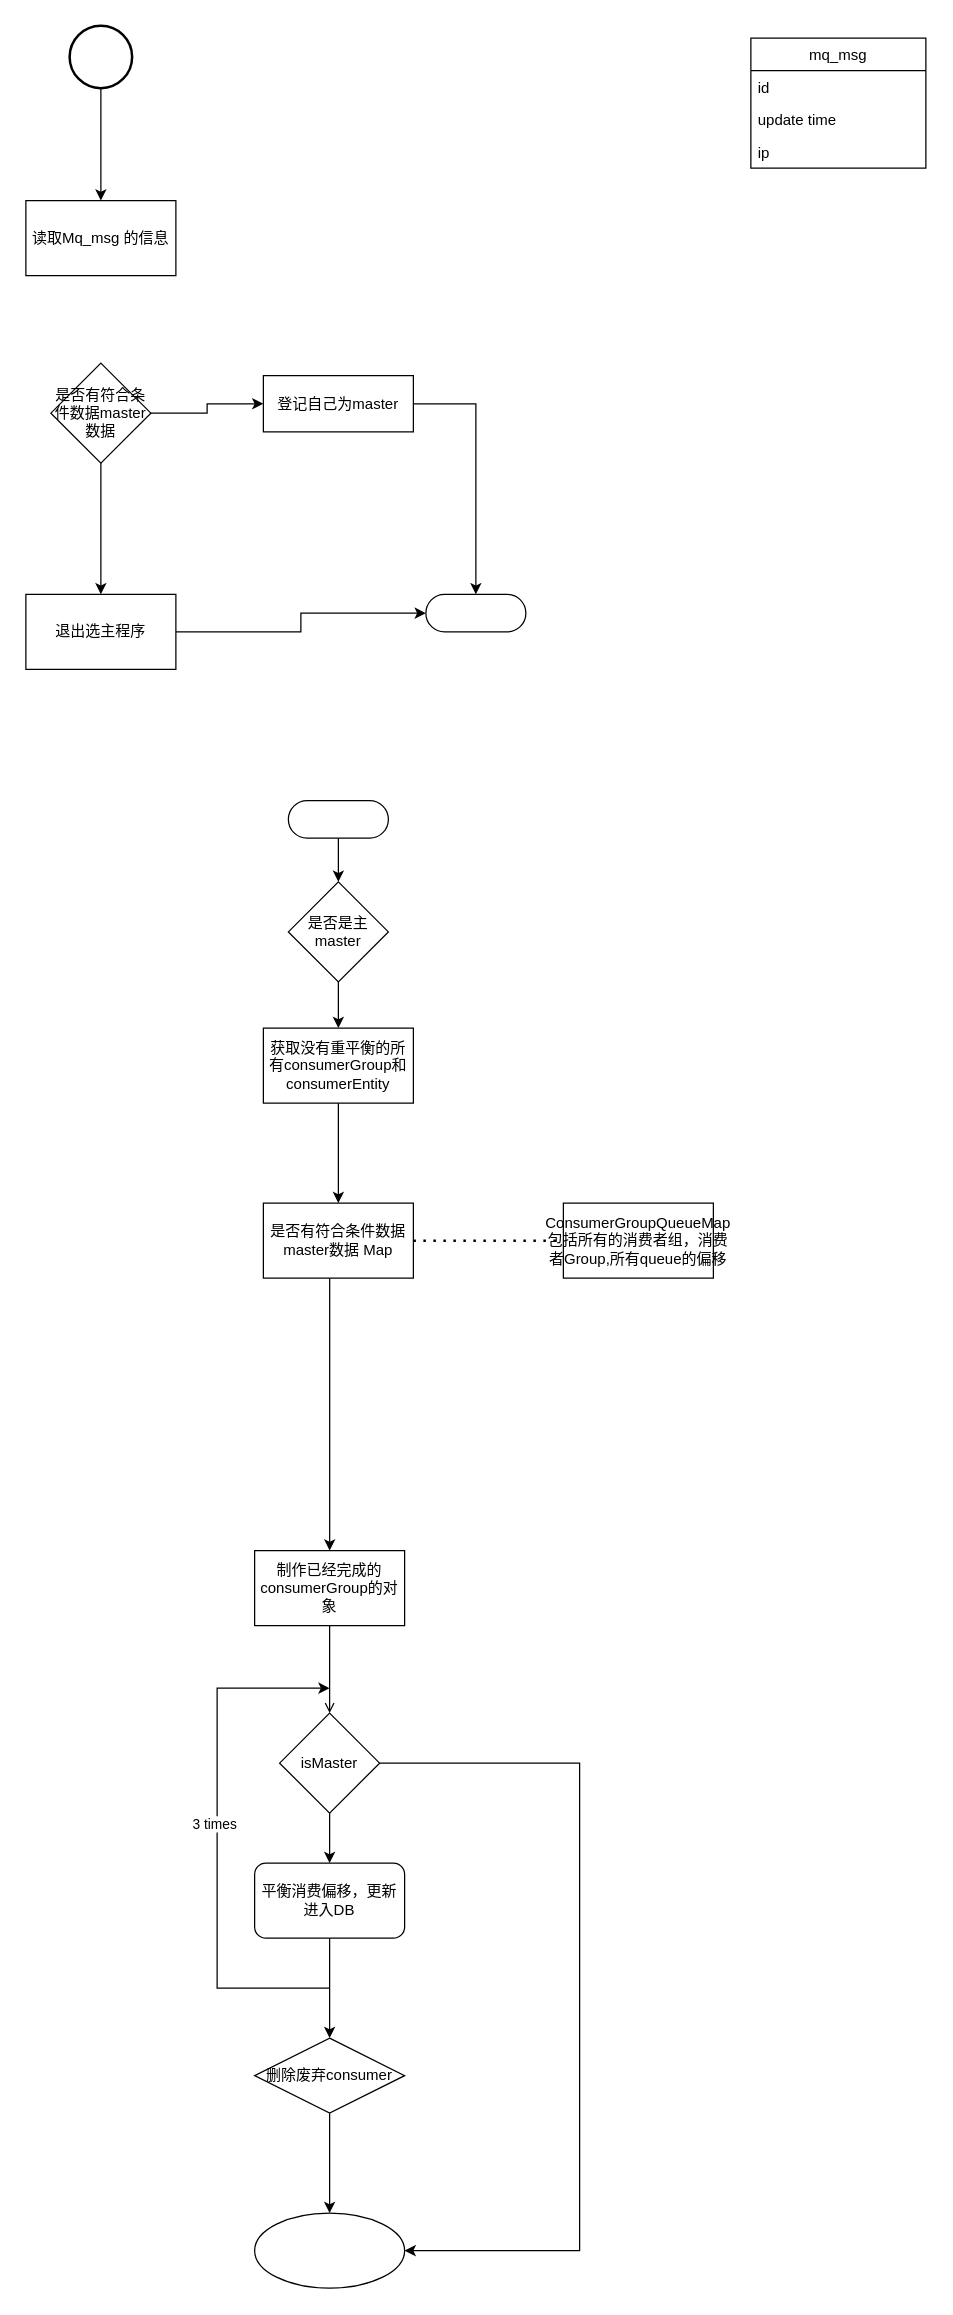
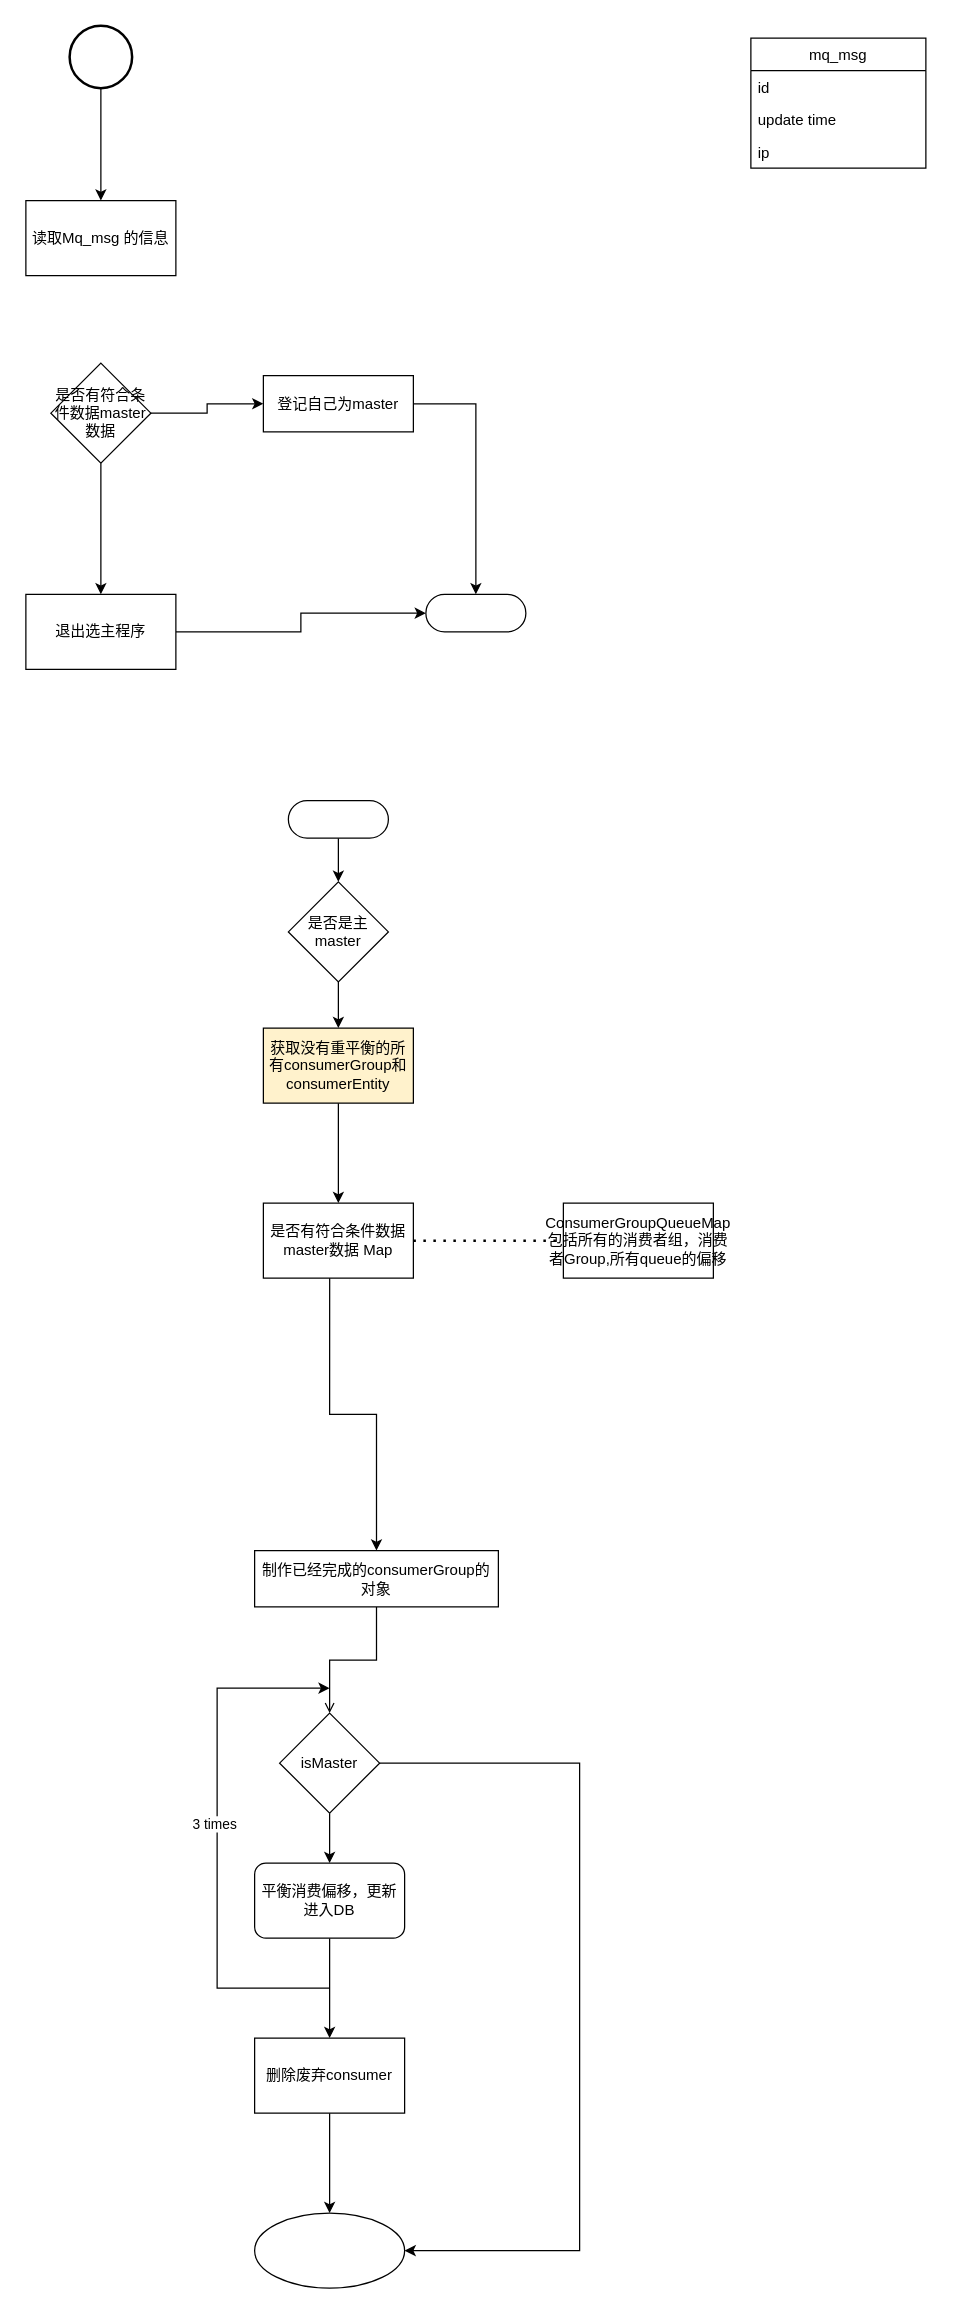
node "获取没有重平衡的所有consumerGroup和consumerEntity": fillcolor #ffffff -> #fff2cc
node "制作已经完成的consumerGroup的对象": size 150x75 -> 244x56
node "删除废弃consumer": shape diamond -> rectangle
